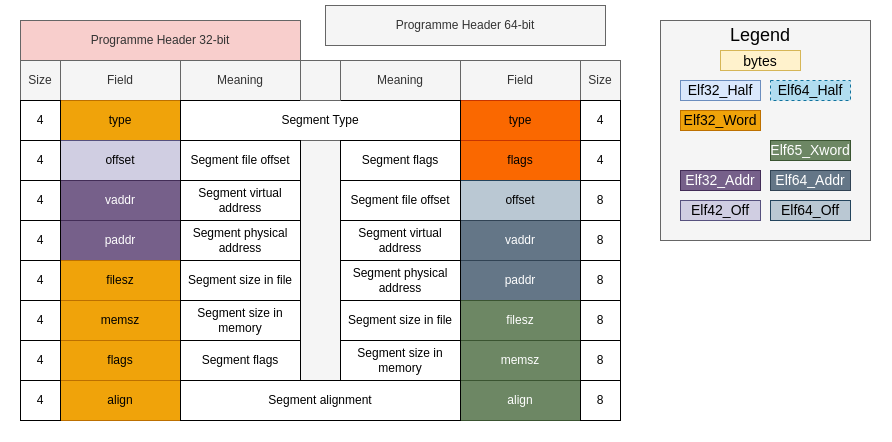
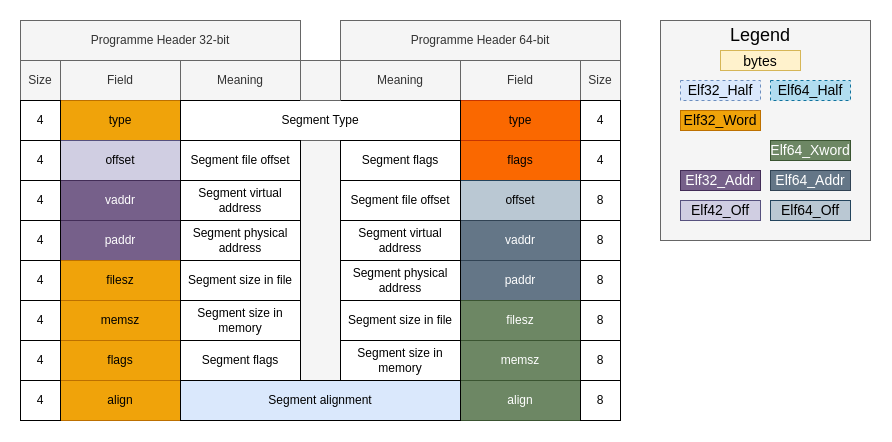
node "Programme Header 64-bit": moved (466, 26) -> (481, 41)
node "Programme Header 32-bit": fillcolor #f8cecc -> #f5f5f5
node "Elf32_Half": style solid -> dashed
node "Elf65_Xword": label "Elf65_Xword" -> "Elf64_Xword"
node "Segment alignment": fillcolor #ffffff -> #dae8fc
